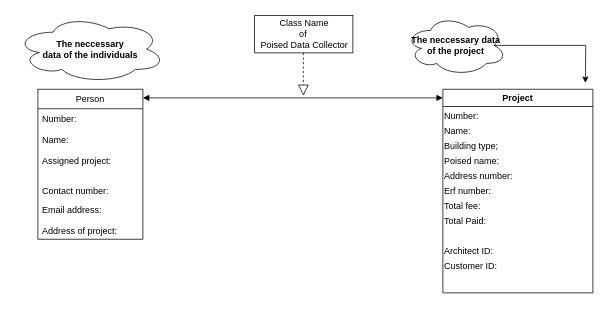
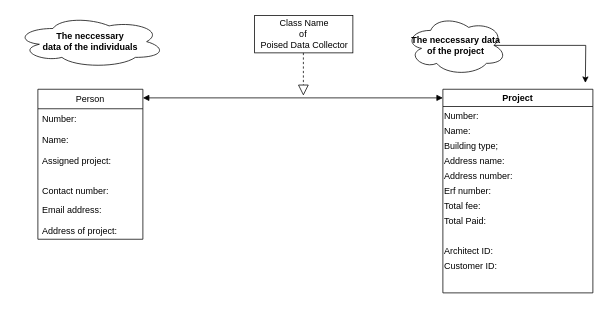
node "The neccessary data of the individuals": size 150x68 -> 150x53
node "Poised name:": label "Poised name:" -> "Address name:"
